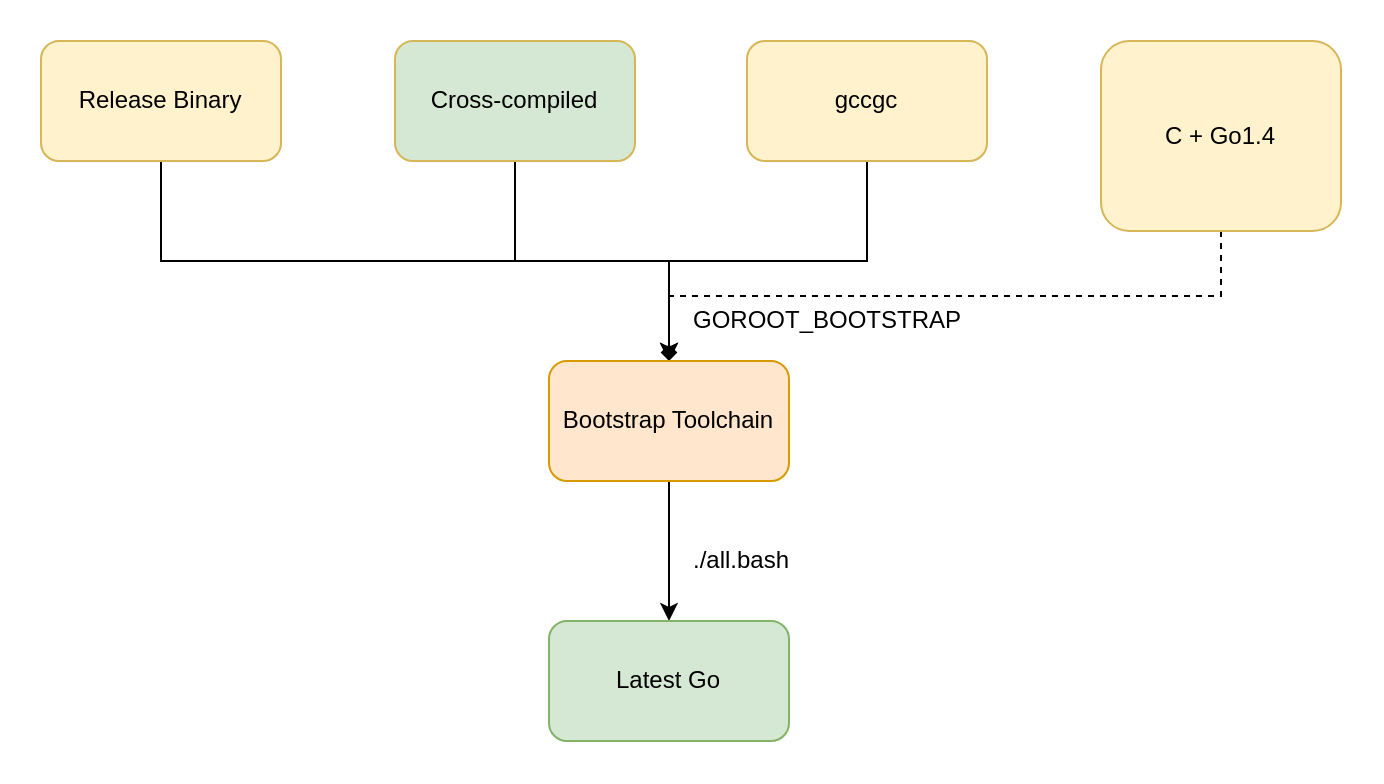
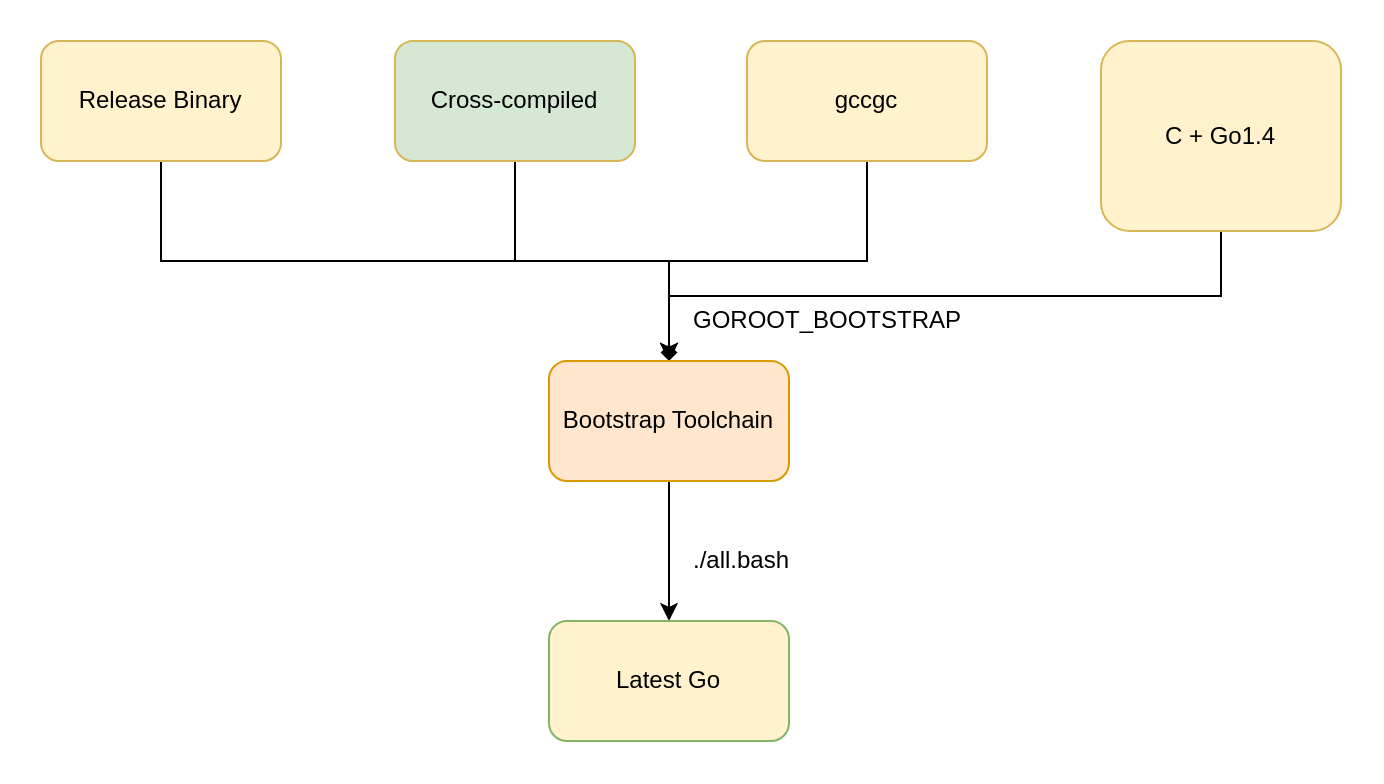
edge "C + Go1.4" -> "Bootstrap Toolchain": style dashed -> solid
node "Latest Go": fillcolor #d5e8d4 -> #fff2cc
